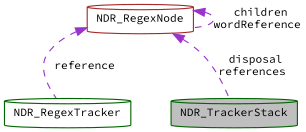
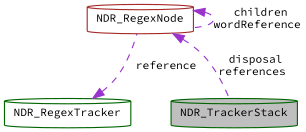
edge "NDR_RegexTracker" -> "NDR_RegexNode": reversed
